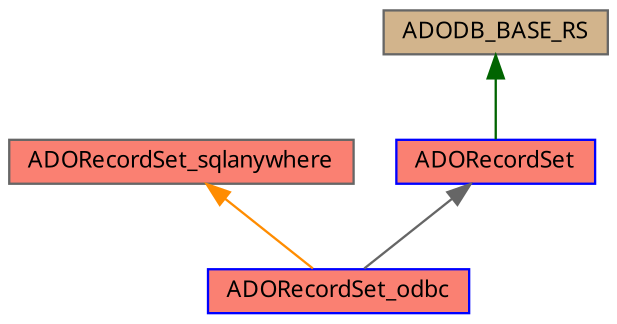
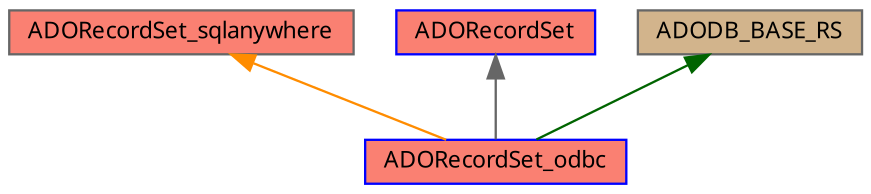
edge "ADORecordSet" -> "ADODB_BASE_RS": now "ADORecordSet_odbc" -> "ADODB_BASE_RS"
